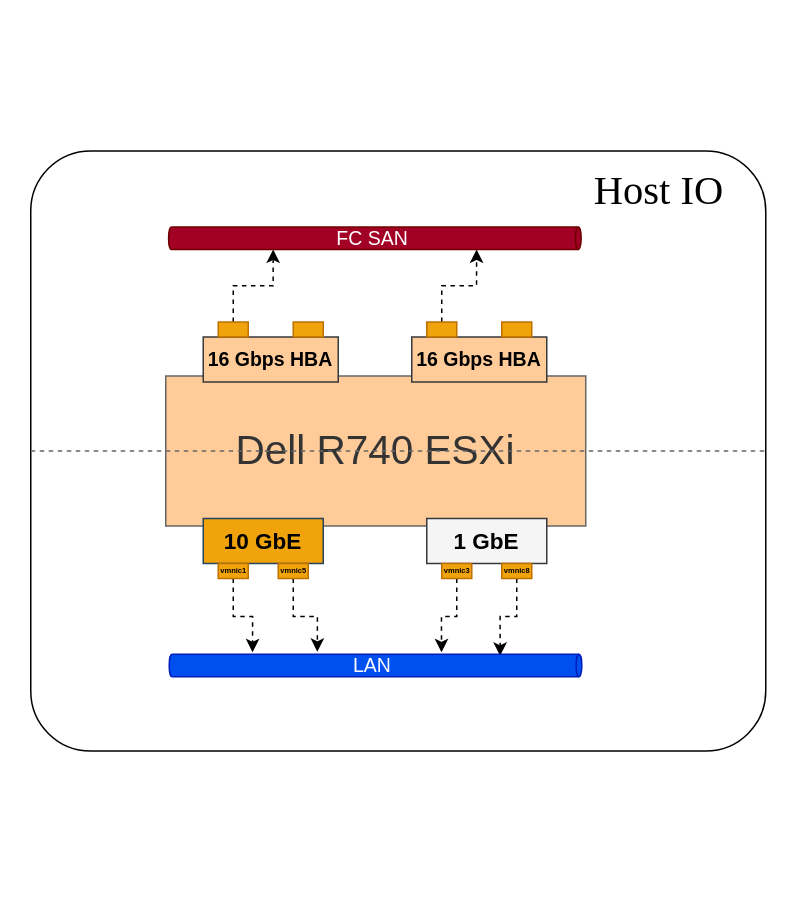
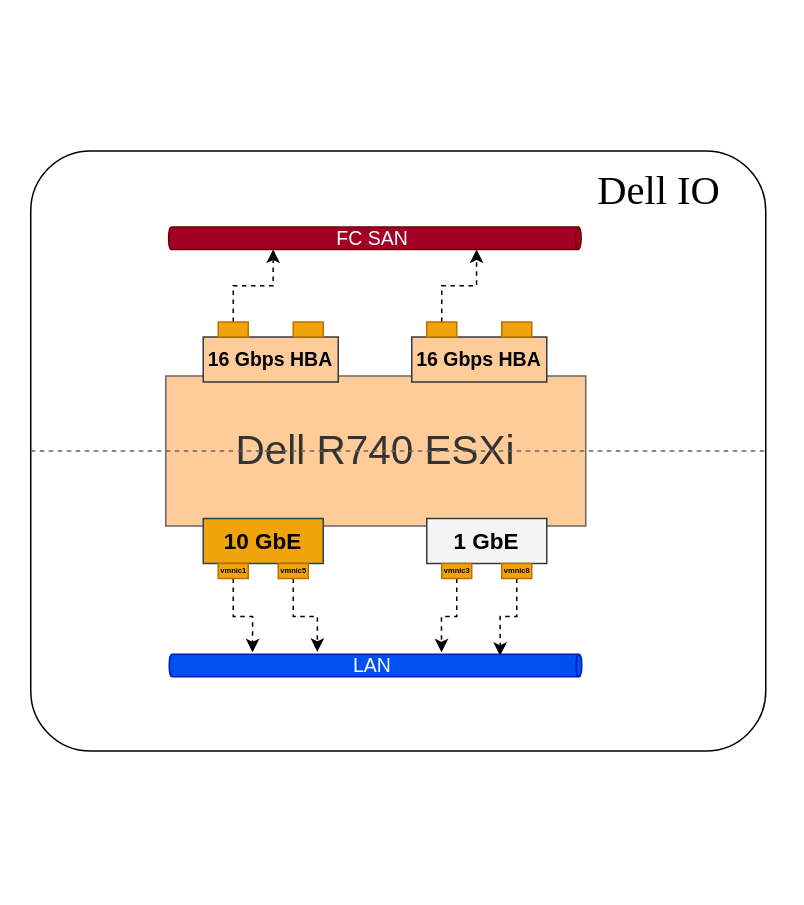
node "Host IO": label "Host IO" -> "Dell IO"
